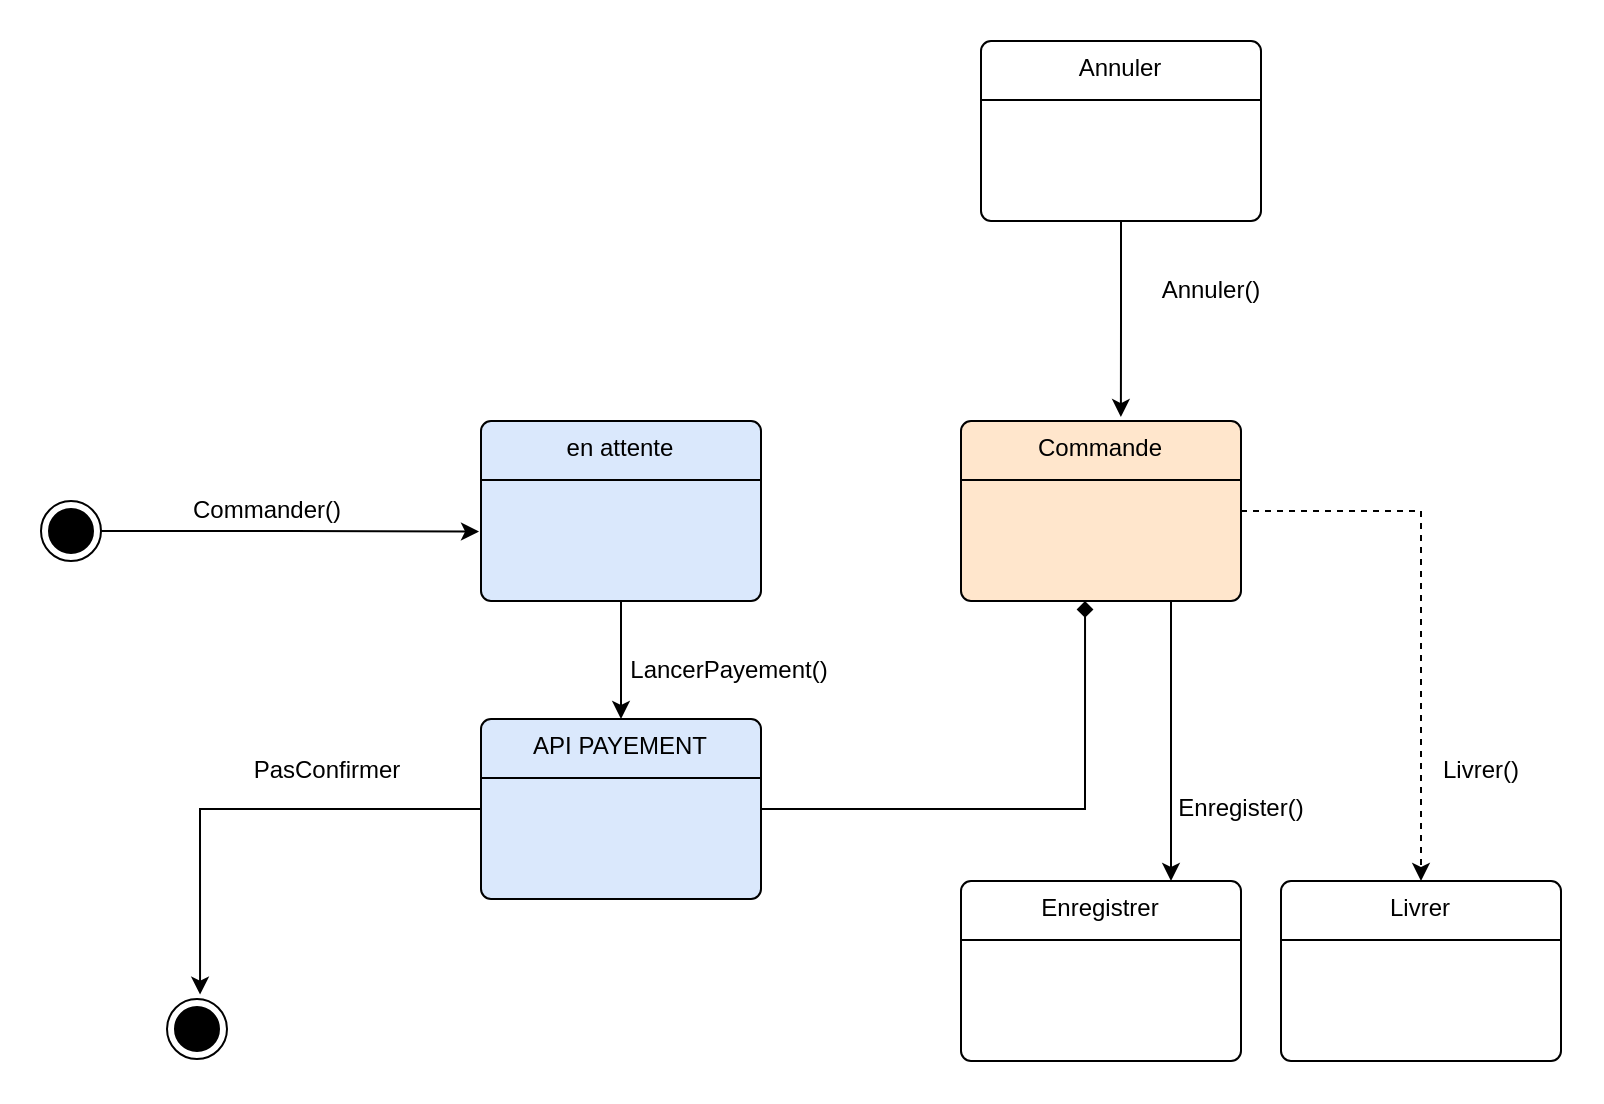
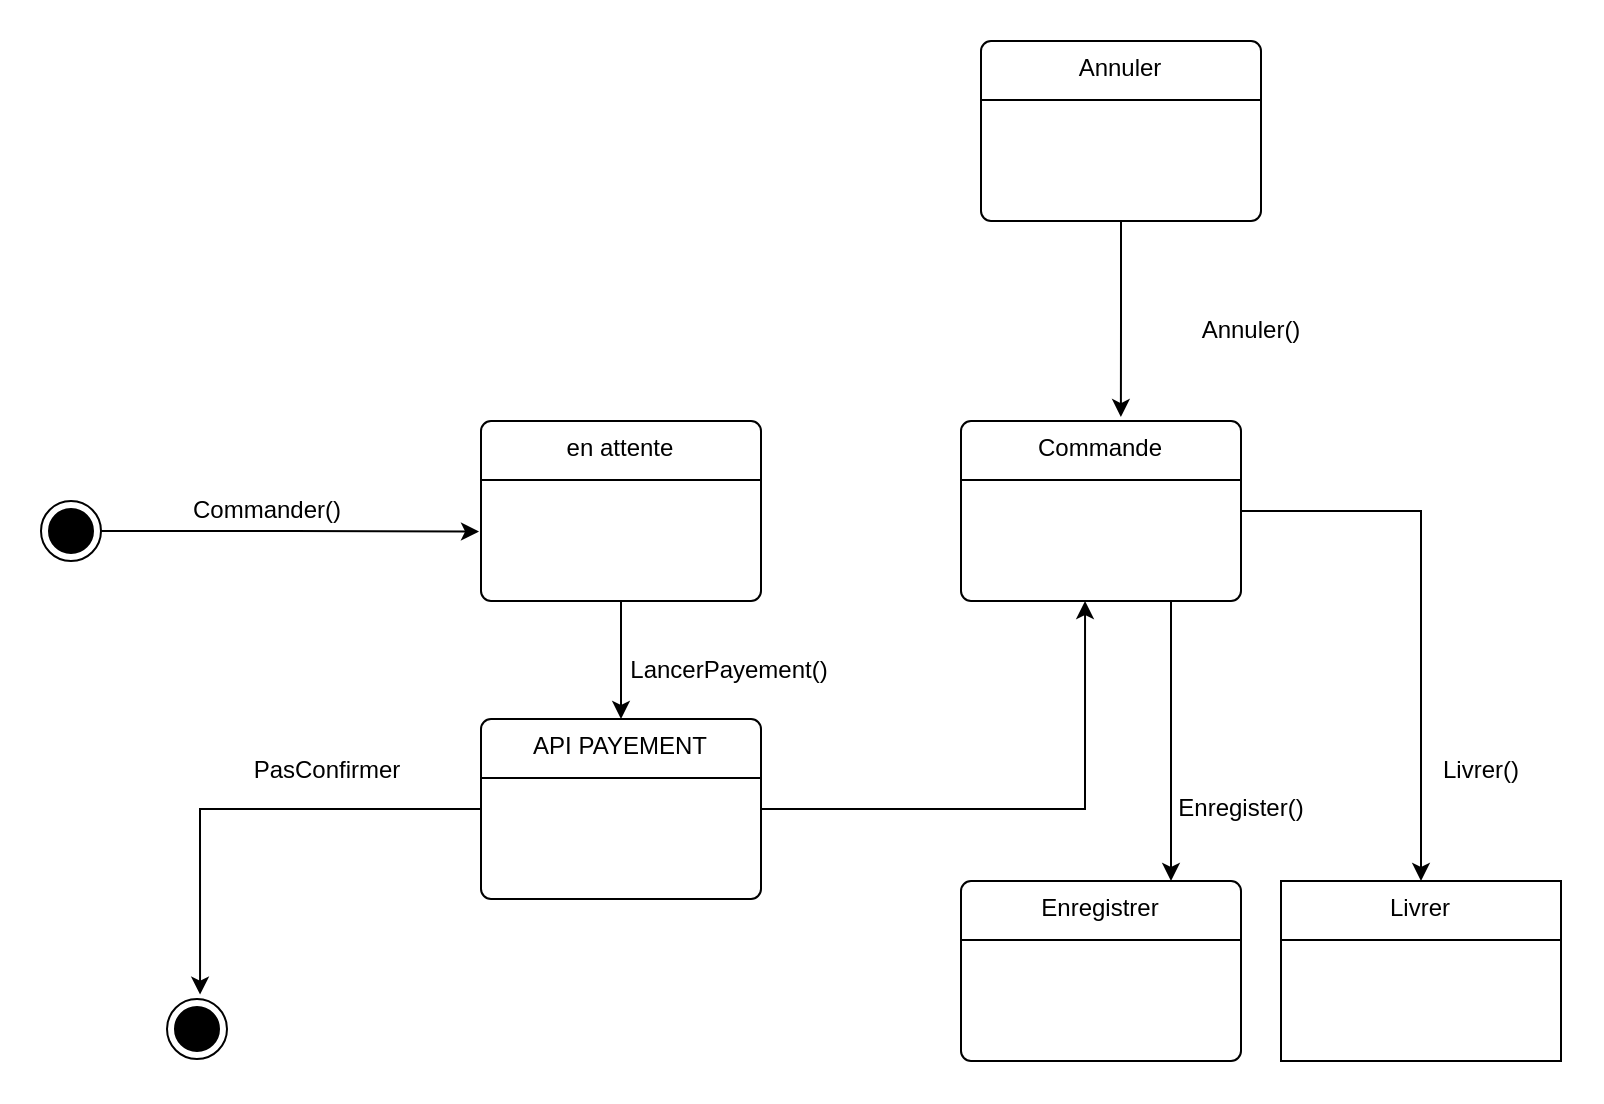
node "Annuler()": moved (1211, 291) -> (1251, 331)
node "en attente": fillcolor #dae8fc -> #ffffff
node "Commande": fillcolor #ffe6cc -> #ffffff
edge "Commande" -> "Livrer": style dashed -> solid
edge "API PAYEMENT" -> "Commande": arrowhead diamond -> classic
node "API PAYEMENT": fillcolor #dae8fc -> #ffffff
node "Livrer": shape rounded rectangle -> rectangle
